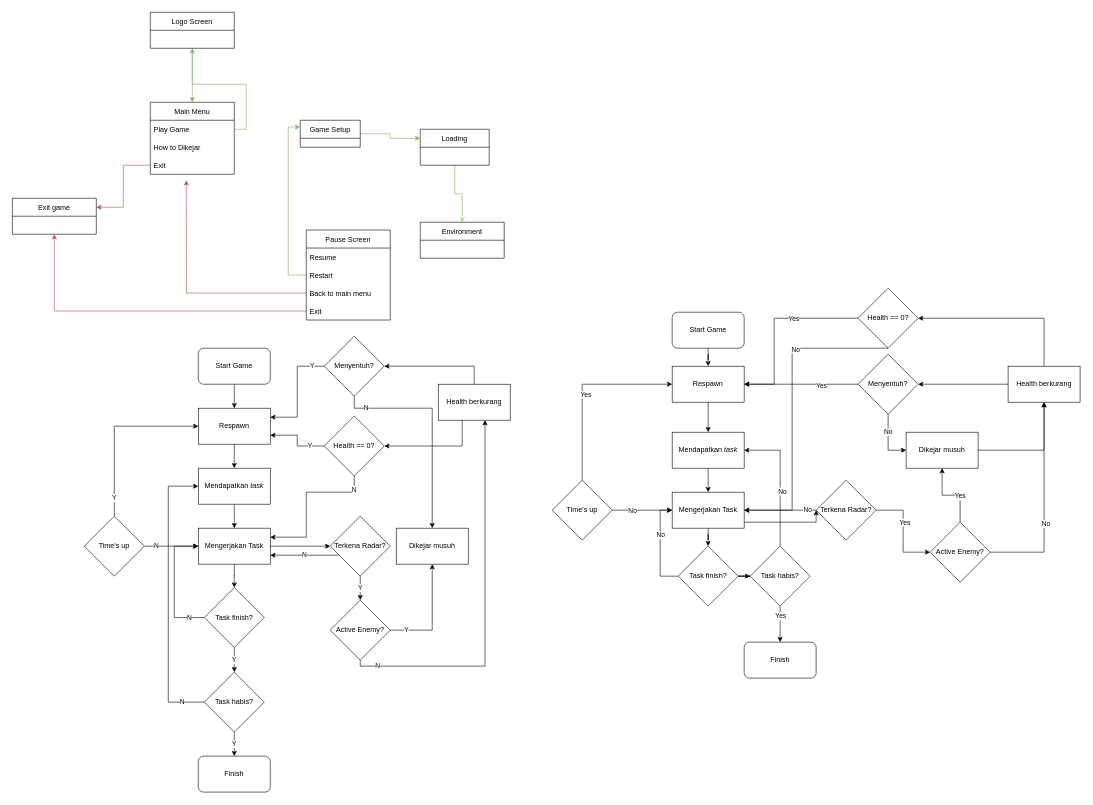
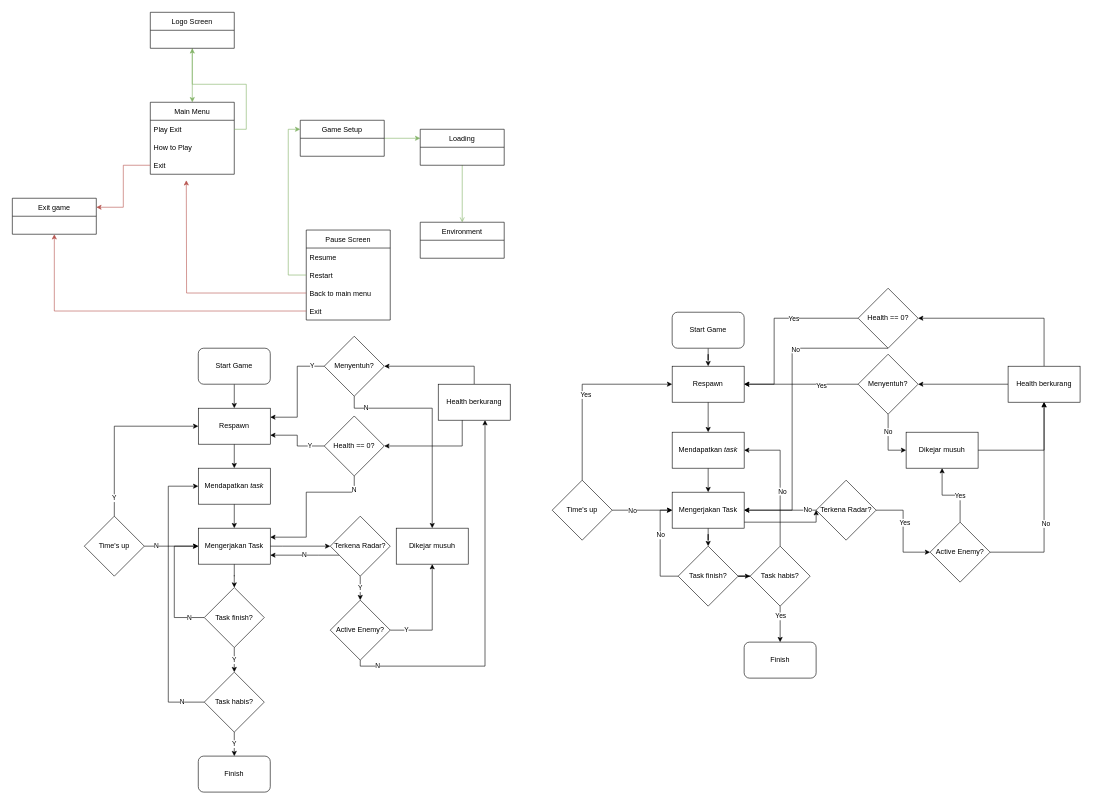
node "Play Game": label "Play Game" -> "Play Exit"
node "Game Setup": size 60x27 -> 84x36
node "Loading": size 69x36 -> 84x36
node "How to Dikejar": label "How to Dikejar" -> "How to Play"
